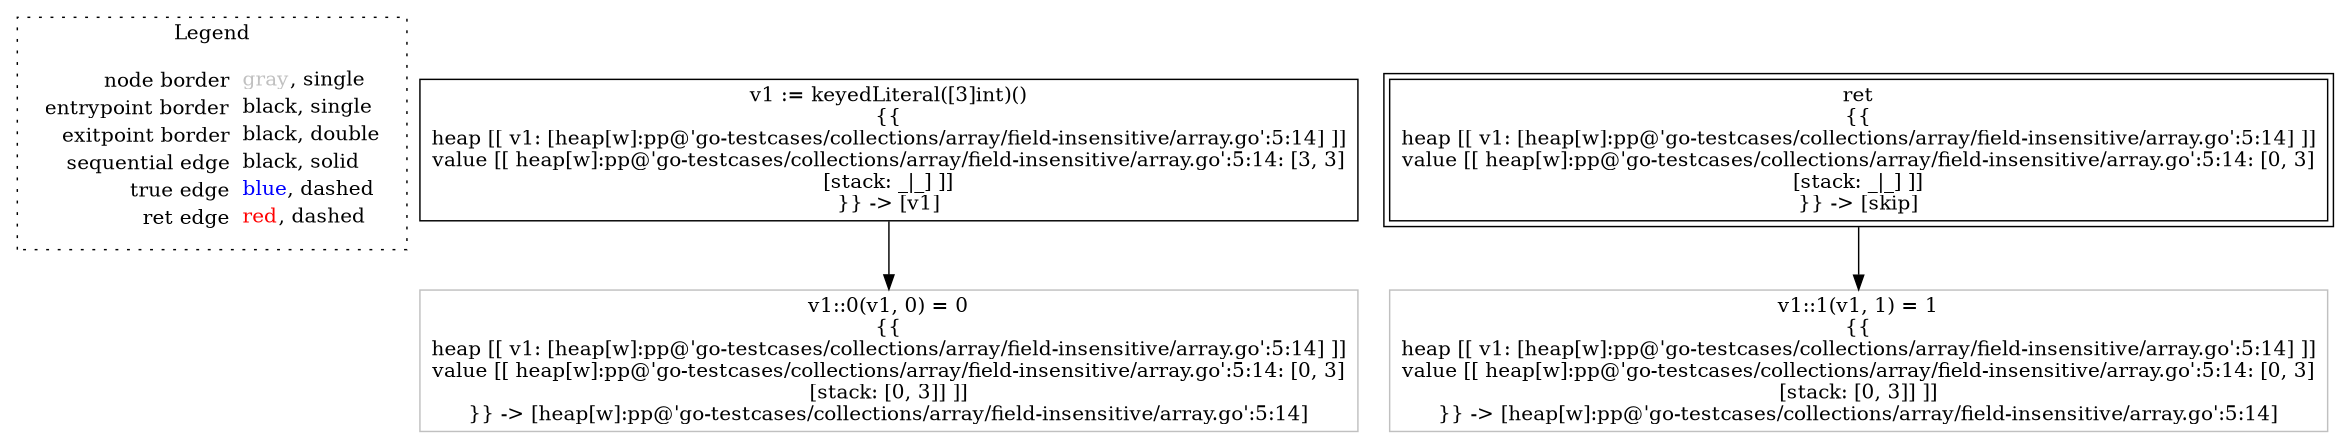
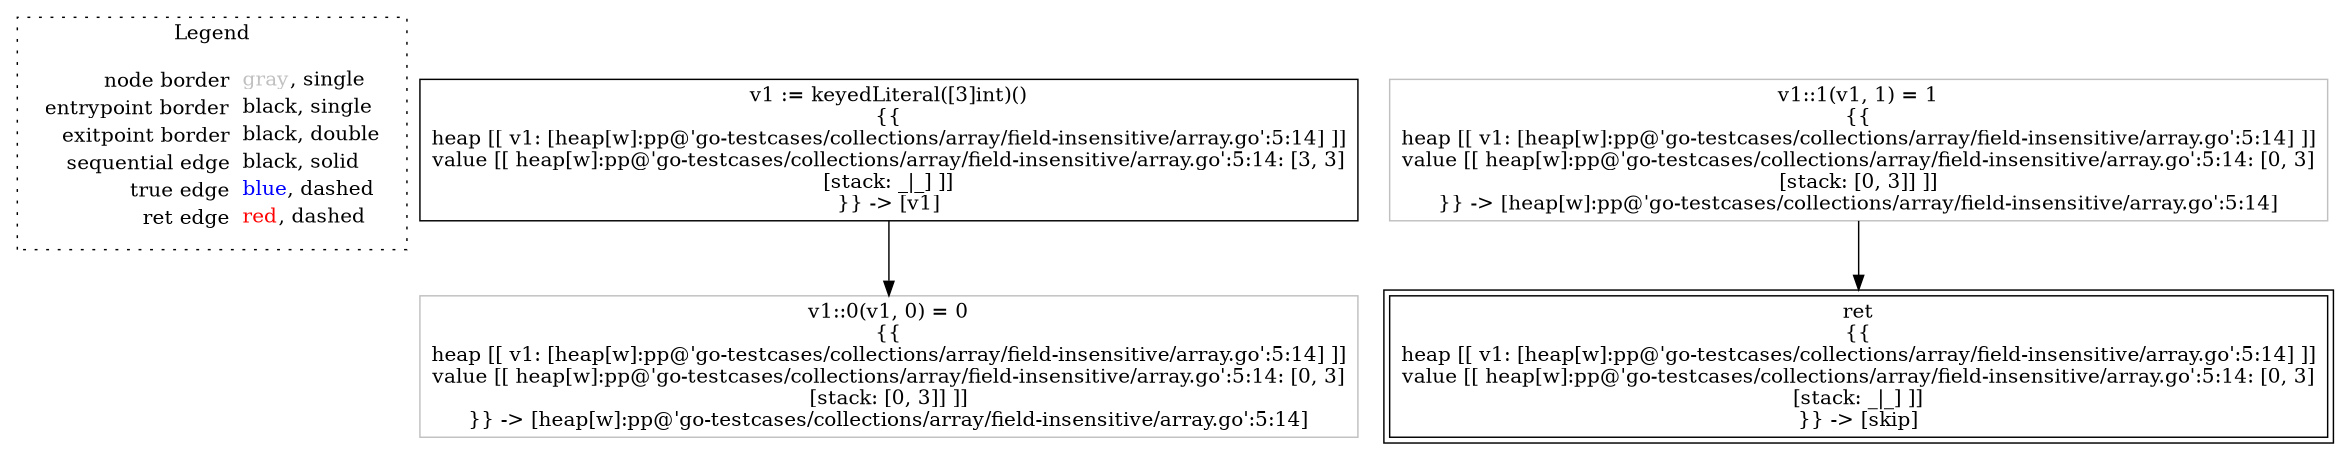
edge "ret" -> "v1::1(v1, 1) = 1": reversed
